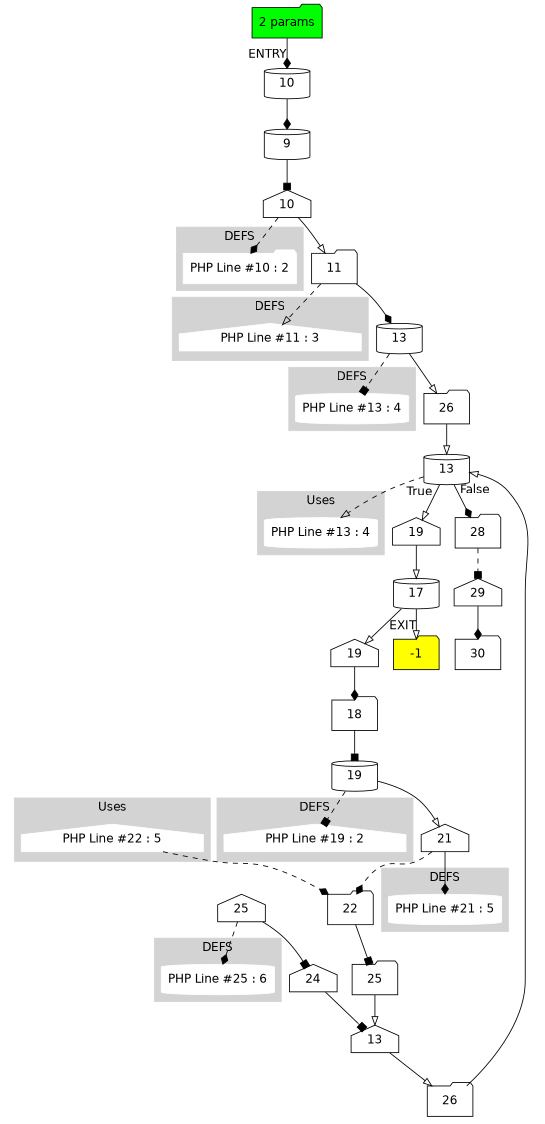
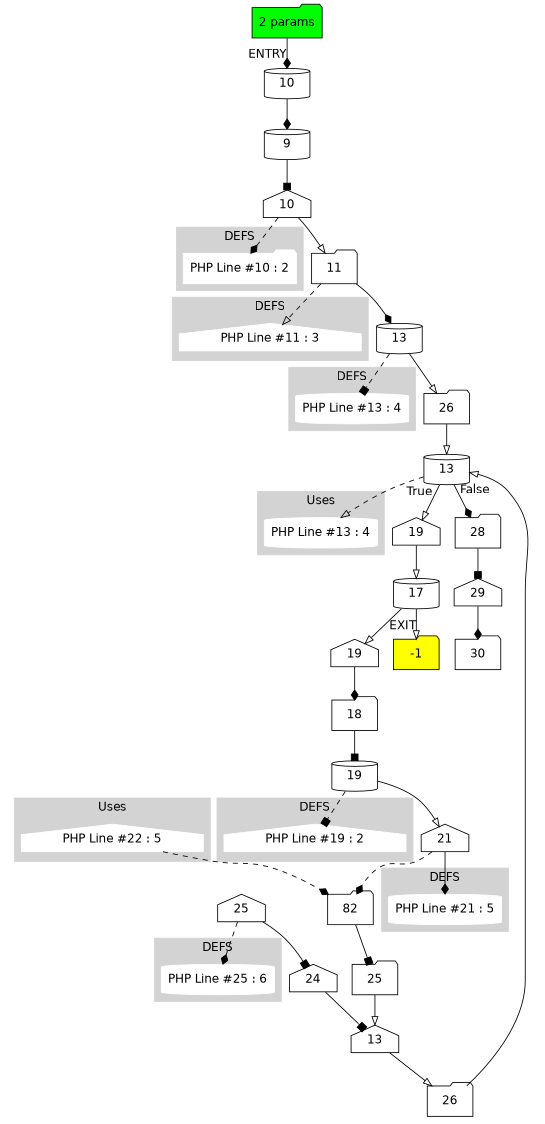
edge "28" -> "29": style dashed -> solid
node "22": label "22" -> "82"
